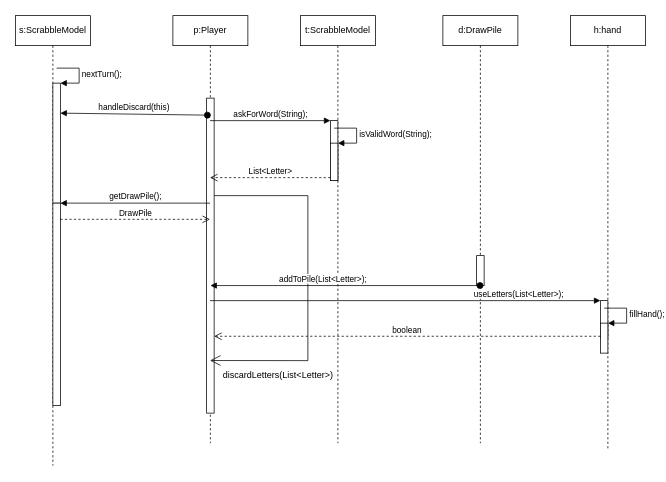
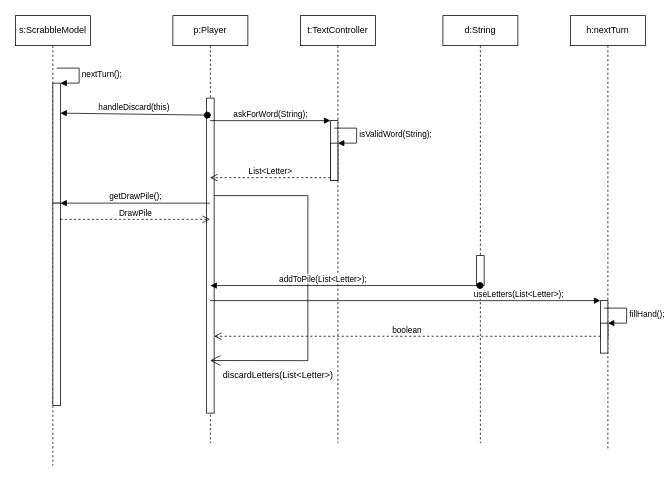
node "t:ScrabbleModel": label "t:ScrabbleModel" -> "t:TextController"
node "d:DrawPile": label "d:DrawPile" -> "d:String"
node "h:hand": label "h:hand" -> "h:nextTurn"
